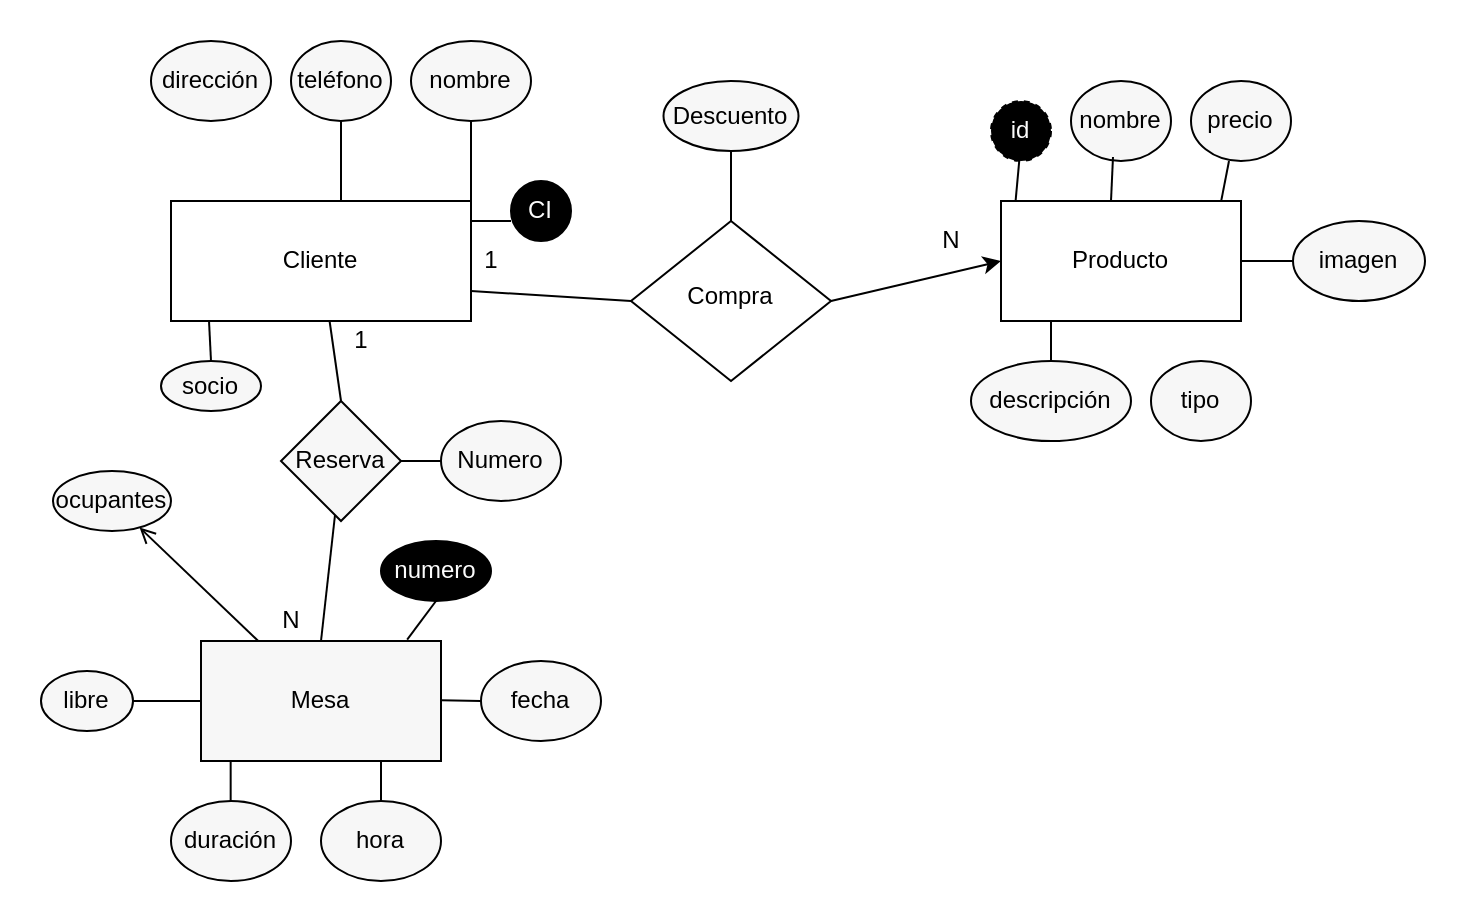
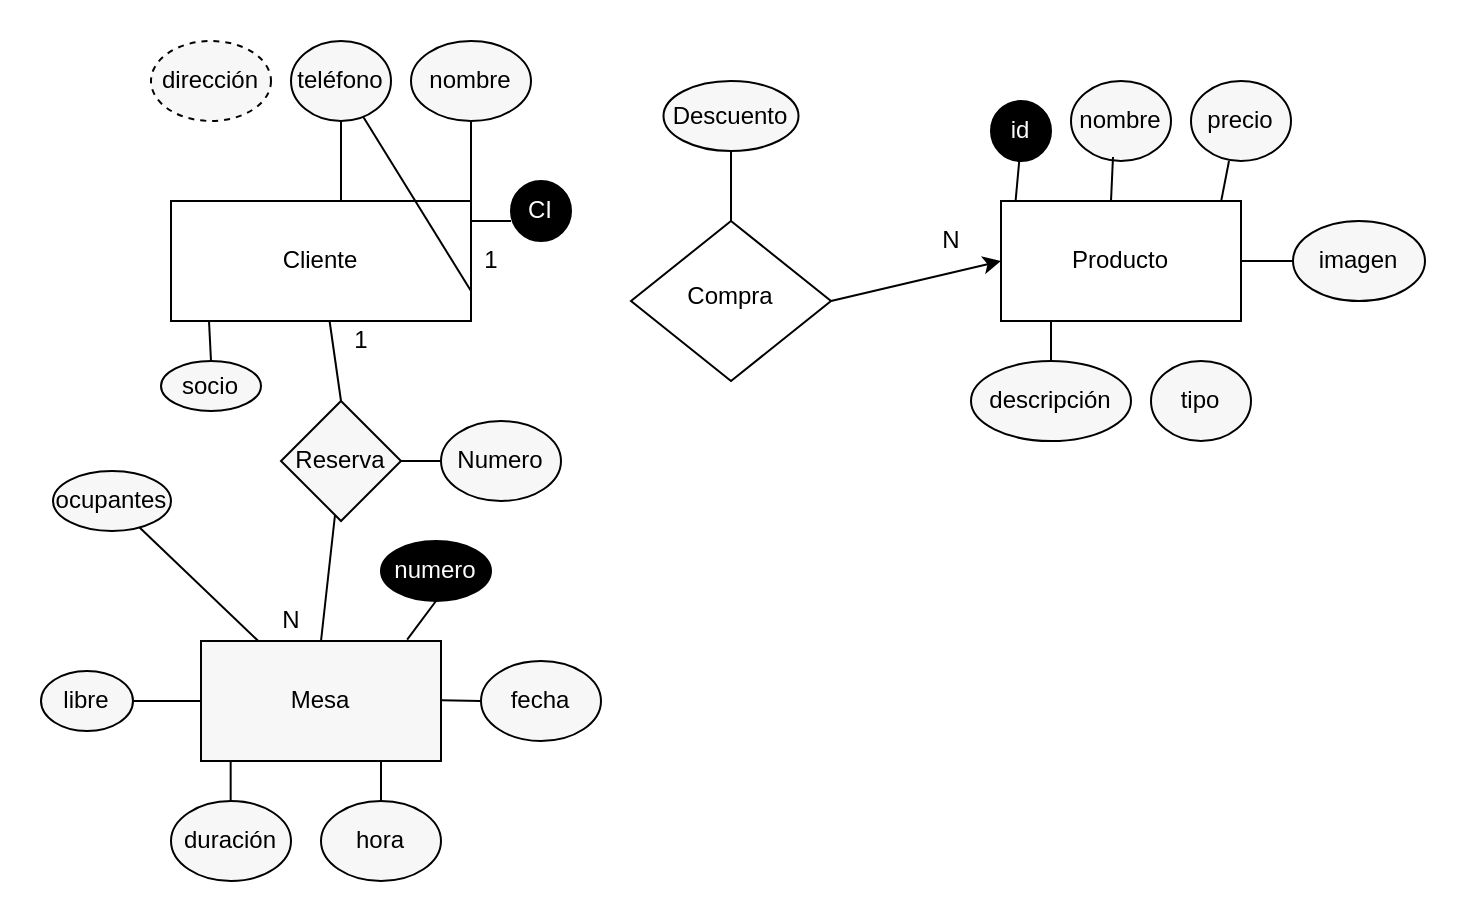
node "dirección": style solid -> dashed
node "id": style dashed -> solid
edge "Cliente" -- "Compra": now "Cliente" -- "teléfono"
edge "Mesa" -> "ocupantes": arrowhead open -> none
